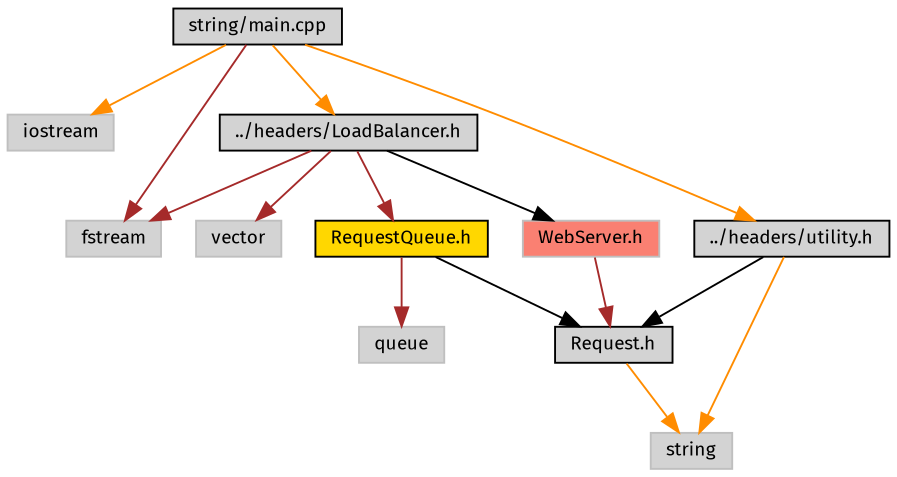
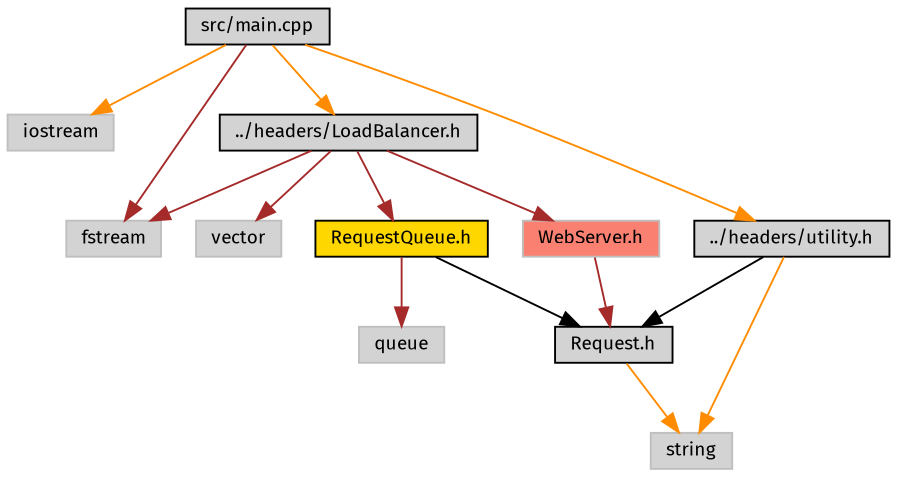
node "string/main.cpp": label "string/main.cpp" -> "src/main.cpp"
edge "../headers/LoadBalancer.h" -> "WebServer.h": color black -> brown
